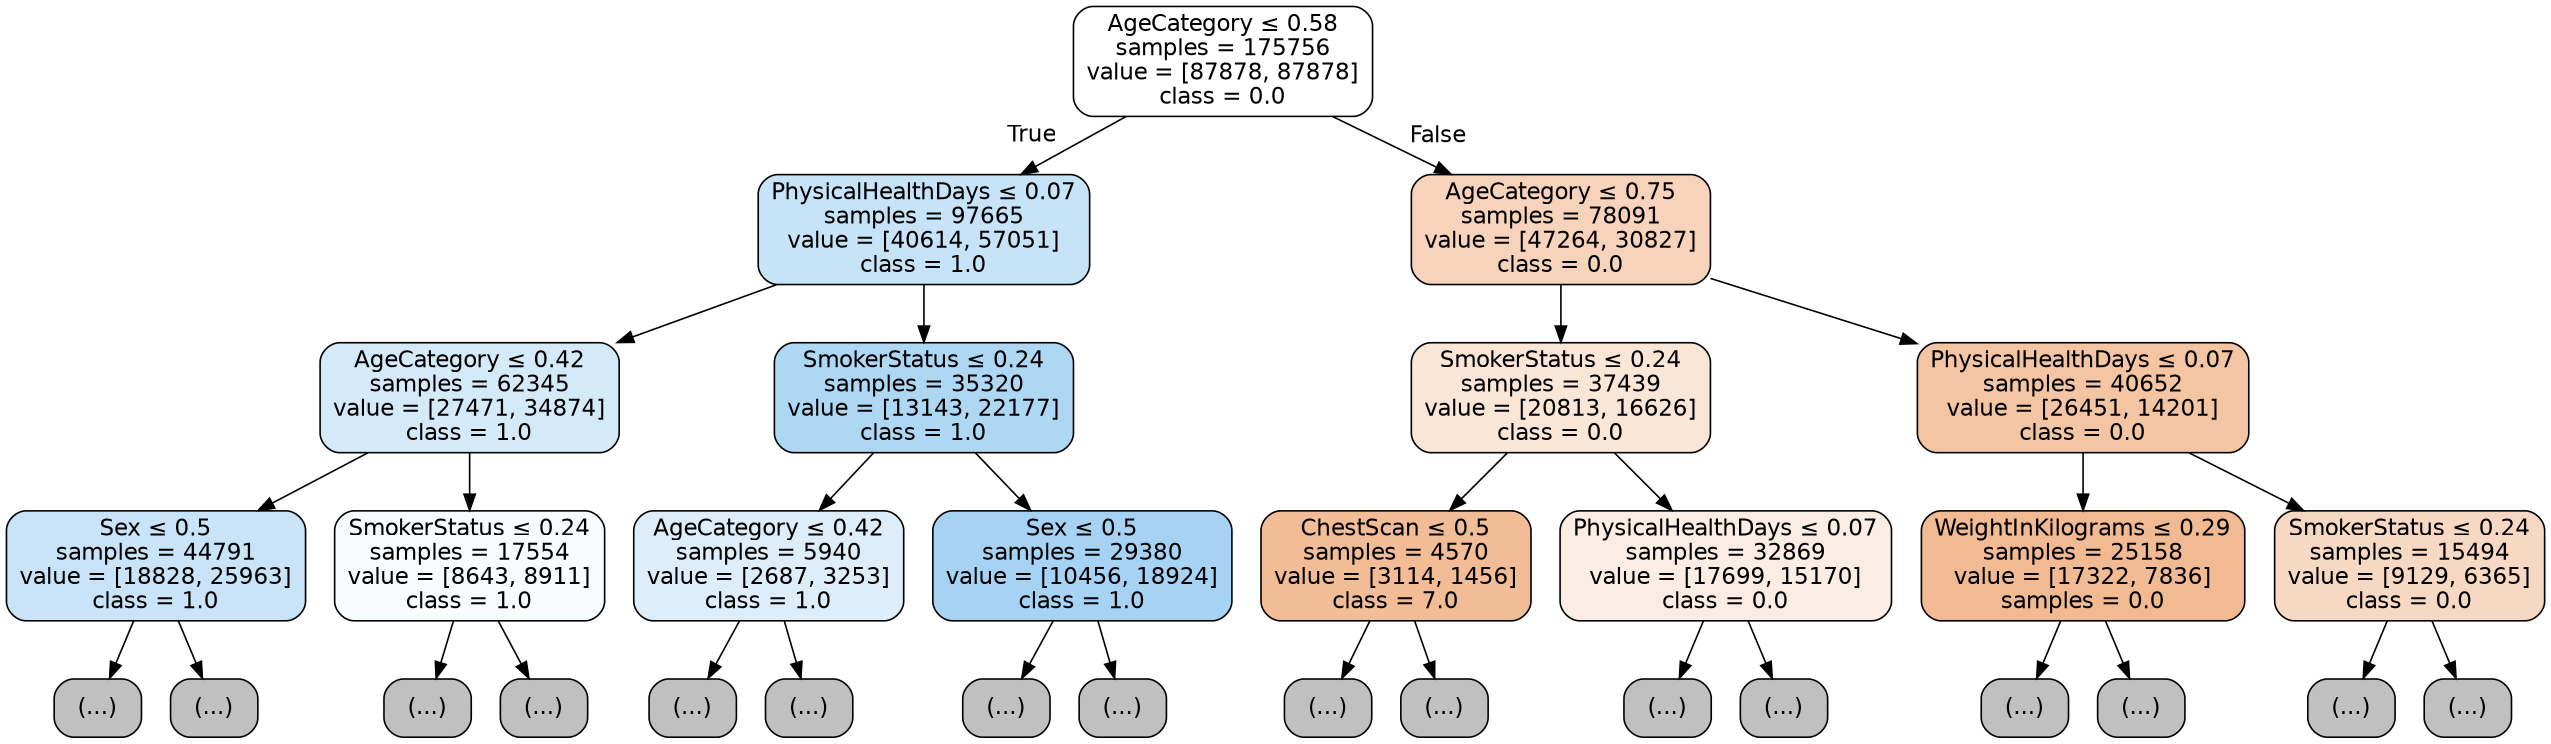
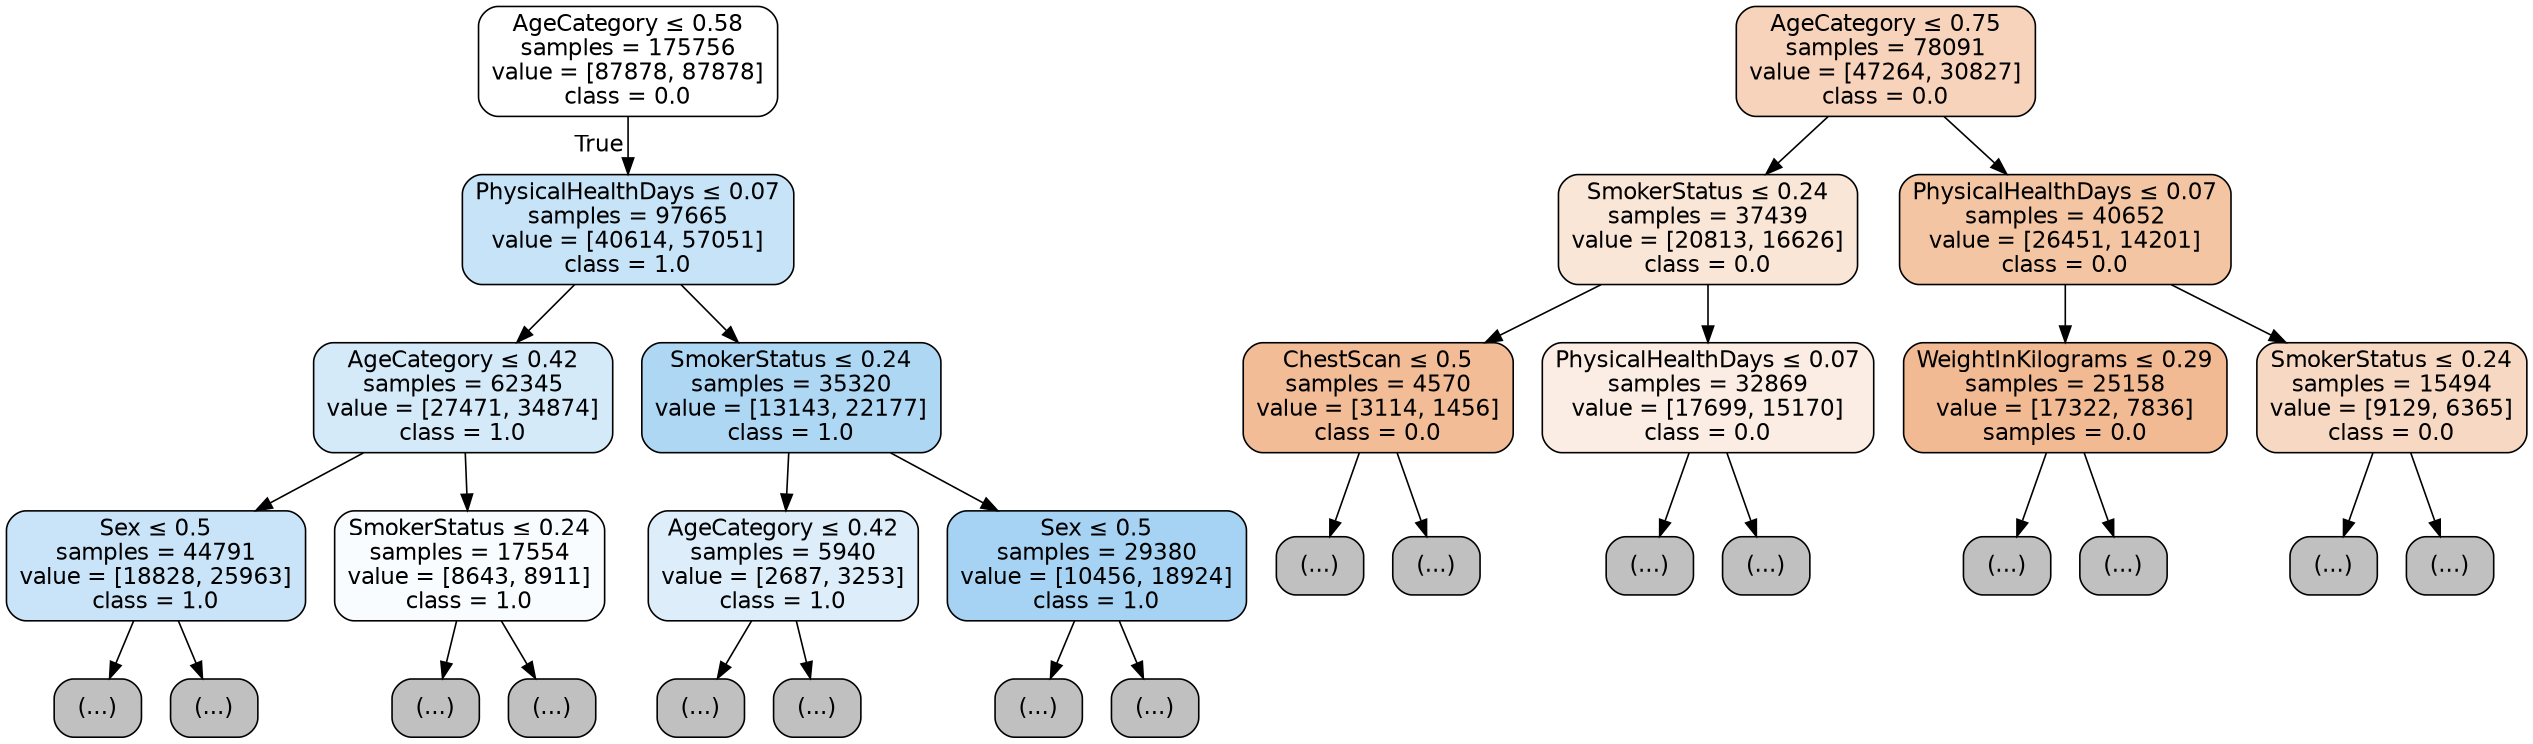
edge "AgeCategory ≤ 0.58" -> "AgeCategory ≤ 0.75": removed
node "ChestScan ≤ 0.5": text "class = 7.0" -> "class = 0.0"
